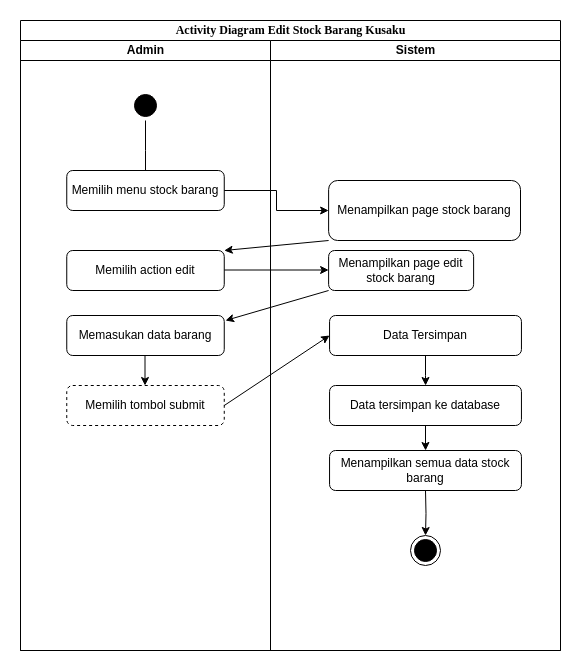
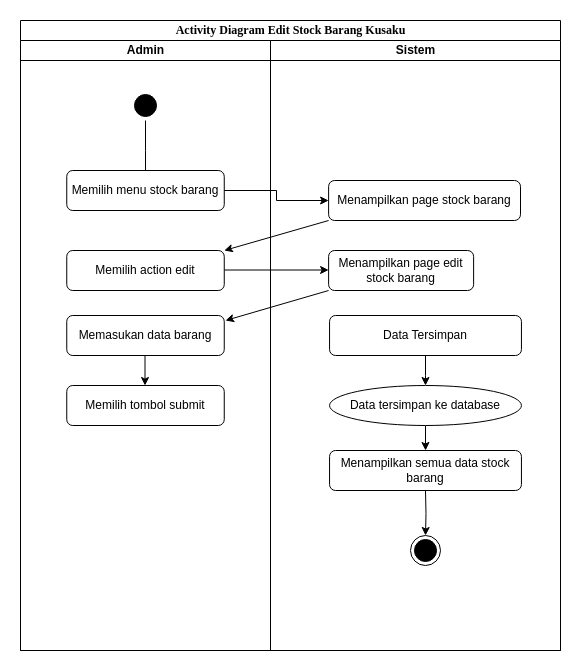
node "Menampilkan page stock barang": size 192x60 -> 192x40
edge "Memilih tombol submit" -> "Data Tersimpan": removed
node "Memilih tombol submit": style dashed -> solid
node "Data tersimpan ke database": shape rounded rectangle -> ellipse
